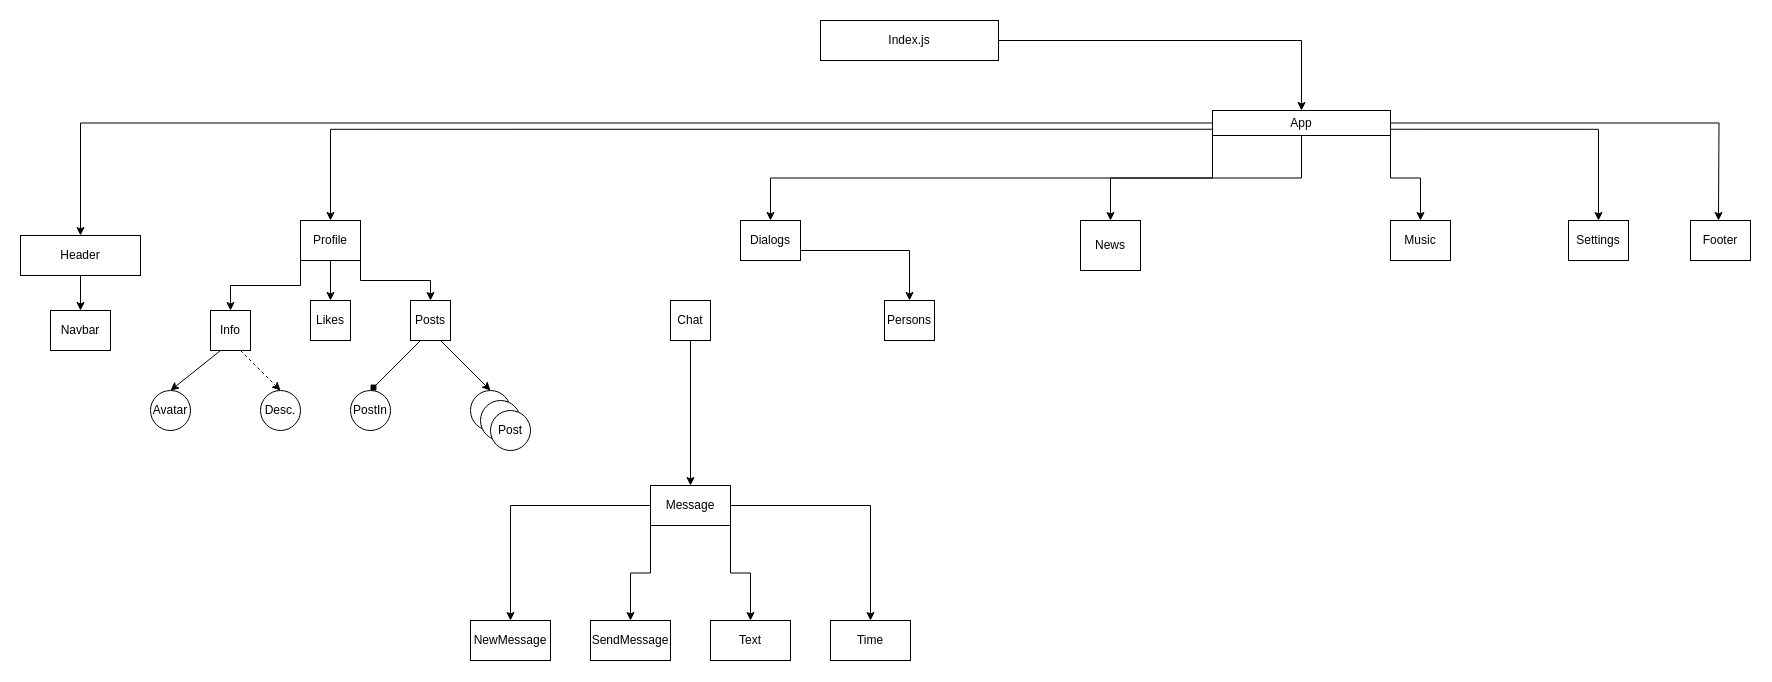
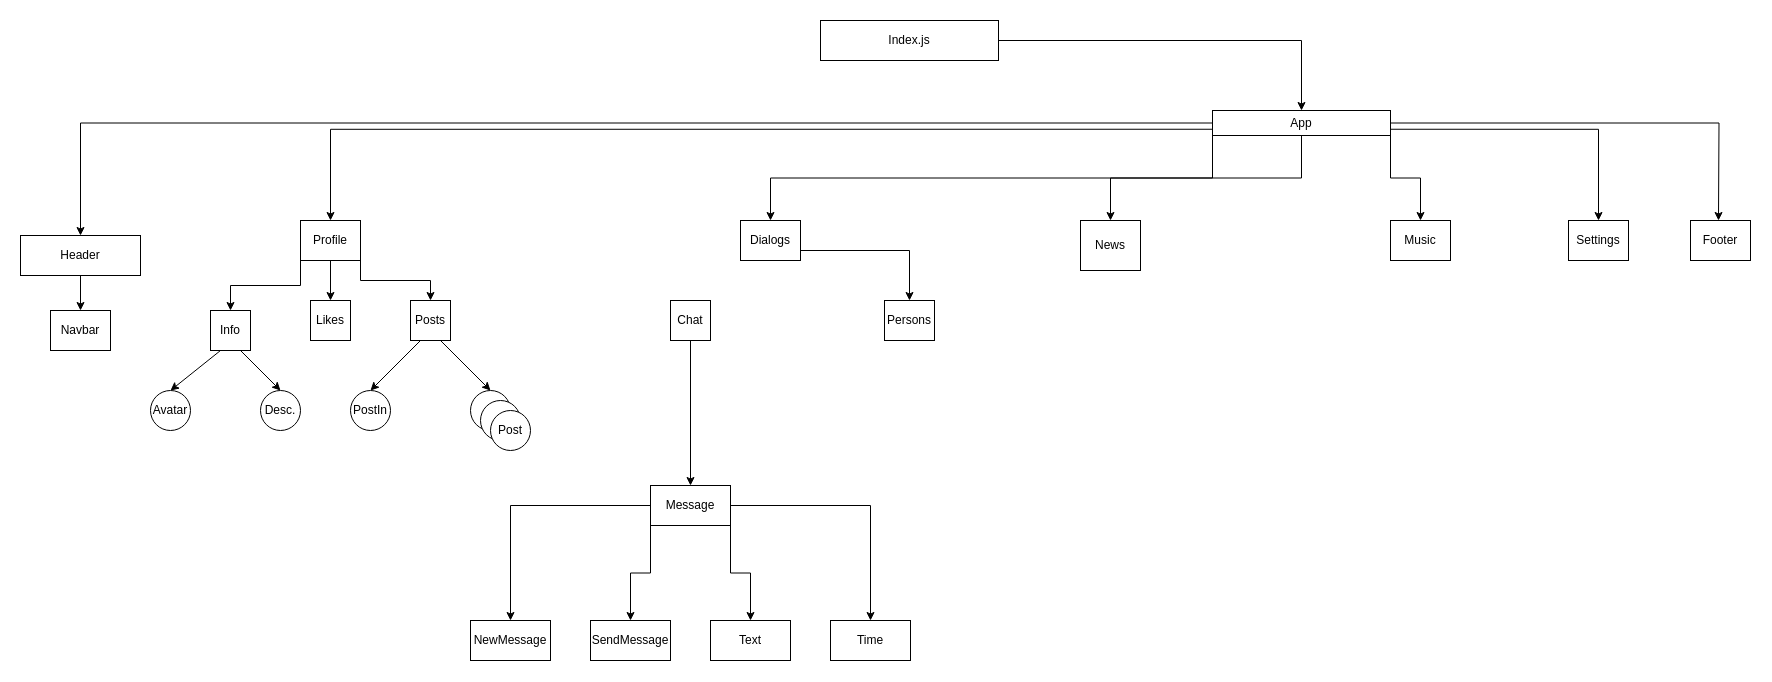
edge "Info" -> "Desc.": style dashed -> solid
edge "Posts" -> "PostIn": arrowhead diamond -> classic
